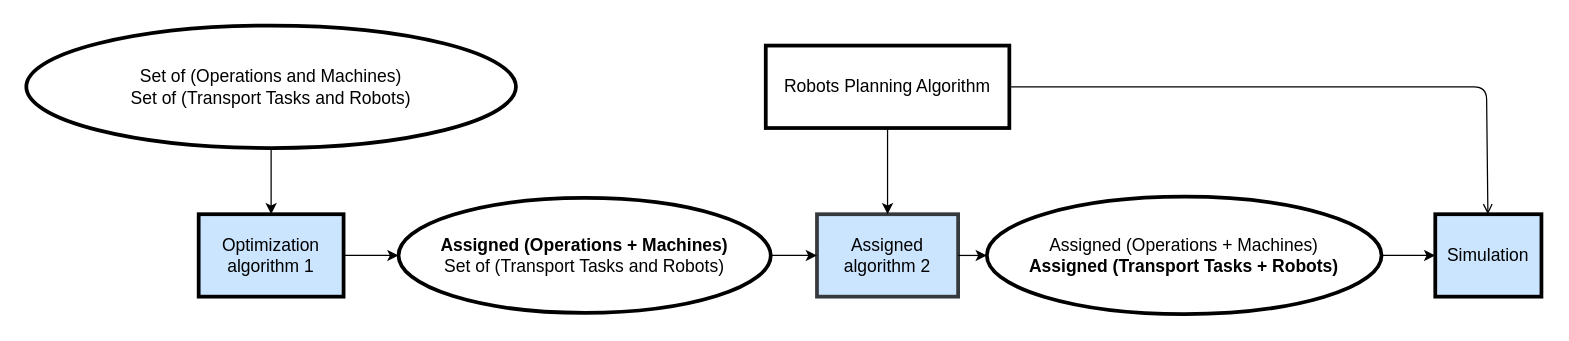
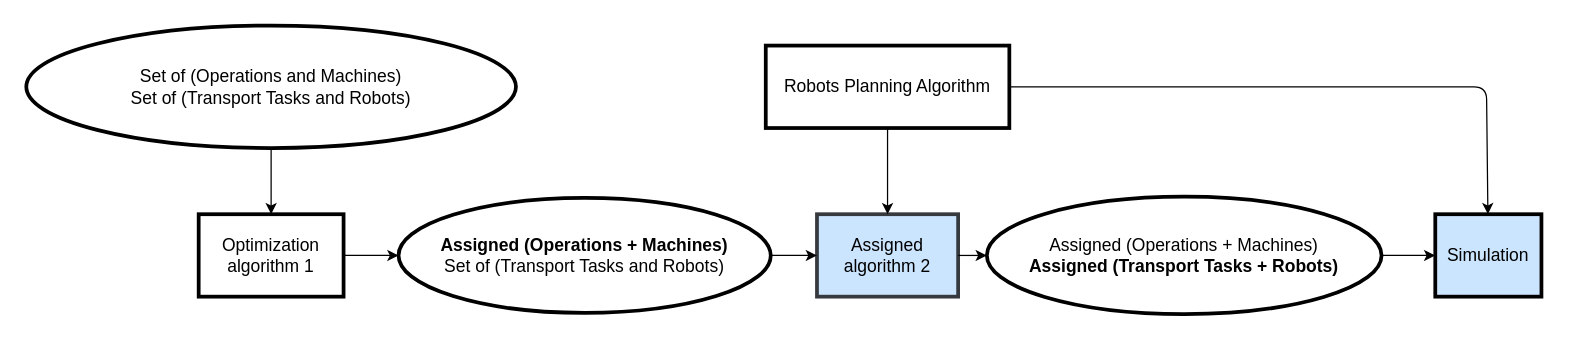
edge "Robots Planning Algorithm" -> "Simulation": arrowhead open -> classic
node "Optimization algorithm 1": fillcolor #cce5ff -> #ffffff
